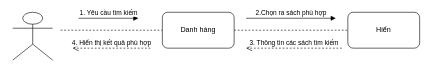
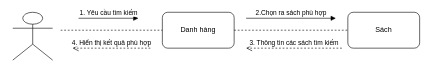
node "Hiển": label "Hiển" -> "Sách"
